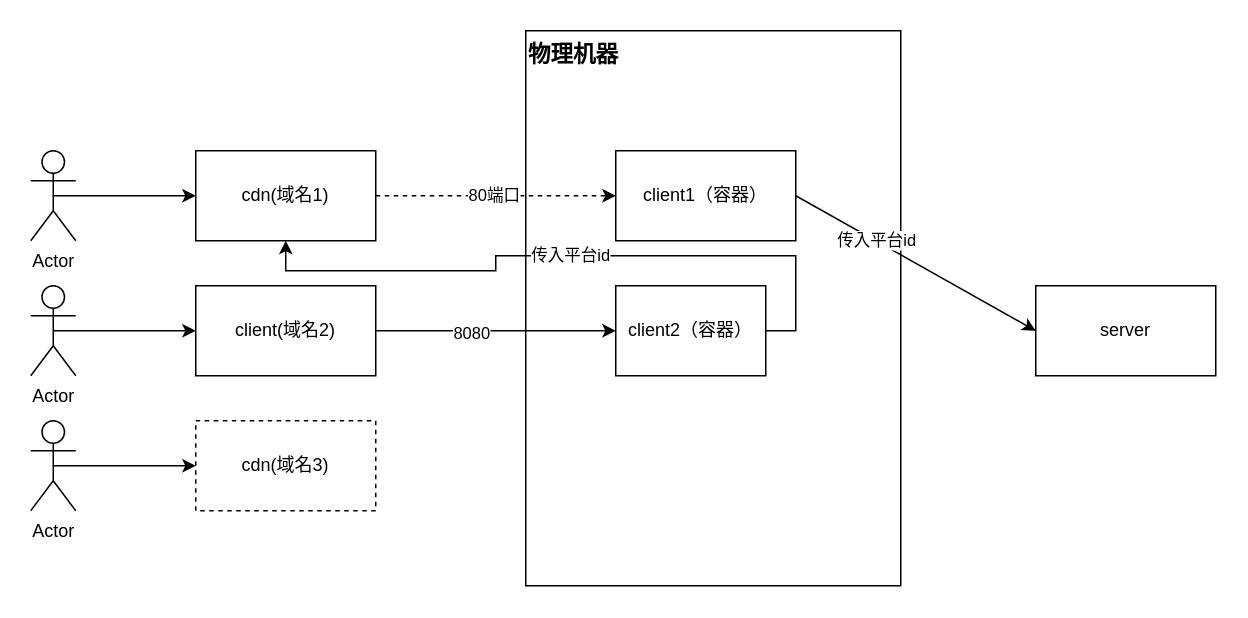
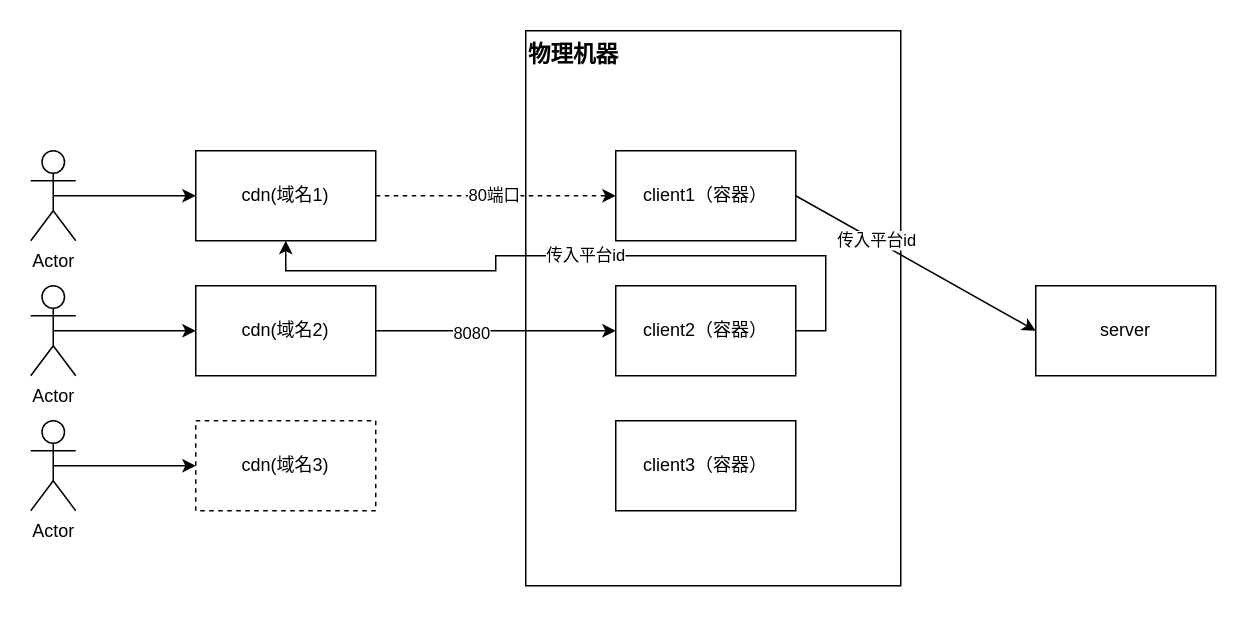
node "client(域名2)": label "client(域名2)" -> "cdn(域名2)"
node "client2（容器）": size 150x90 -> 180x90
node "client3（容器）": added
